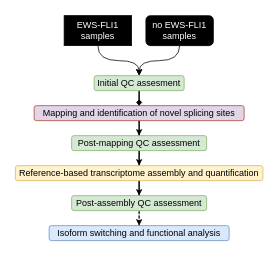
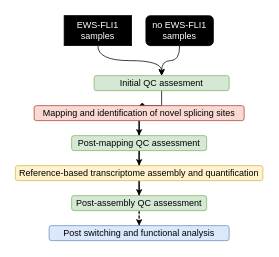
node "Initial QC assesment": size 90x15 -> 135x15
node "Mapping and identification of novel splicing sites": fillcolor #e1d5e7 -> #fad9d5
node "Isoform switching and functional analysis": label "Isoform switching and functional analysis" -> "Post switching and functional analysis"
